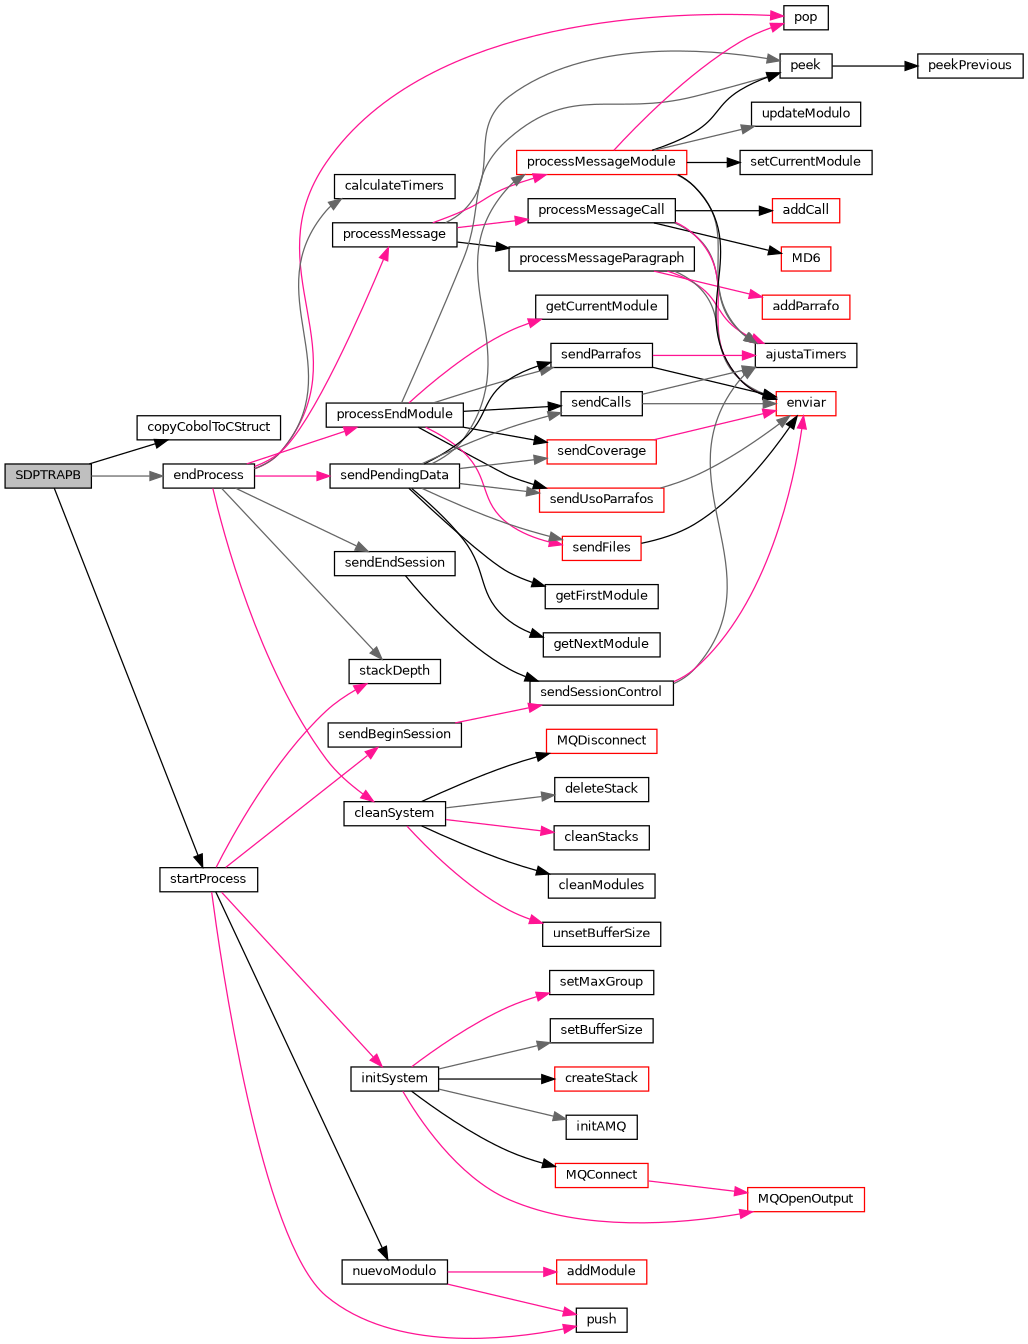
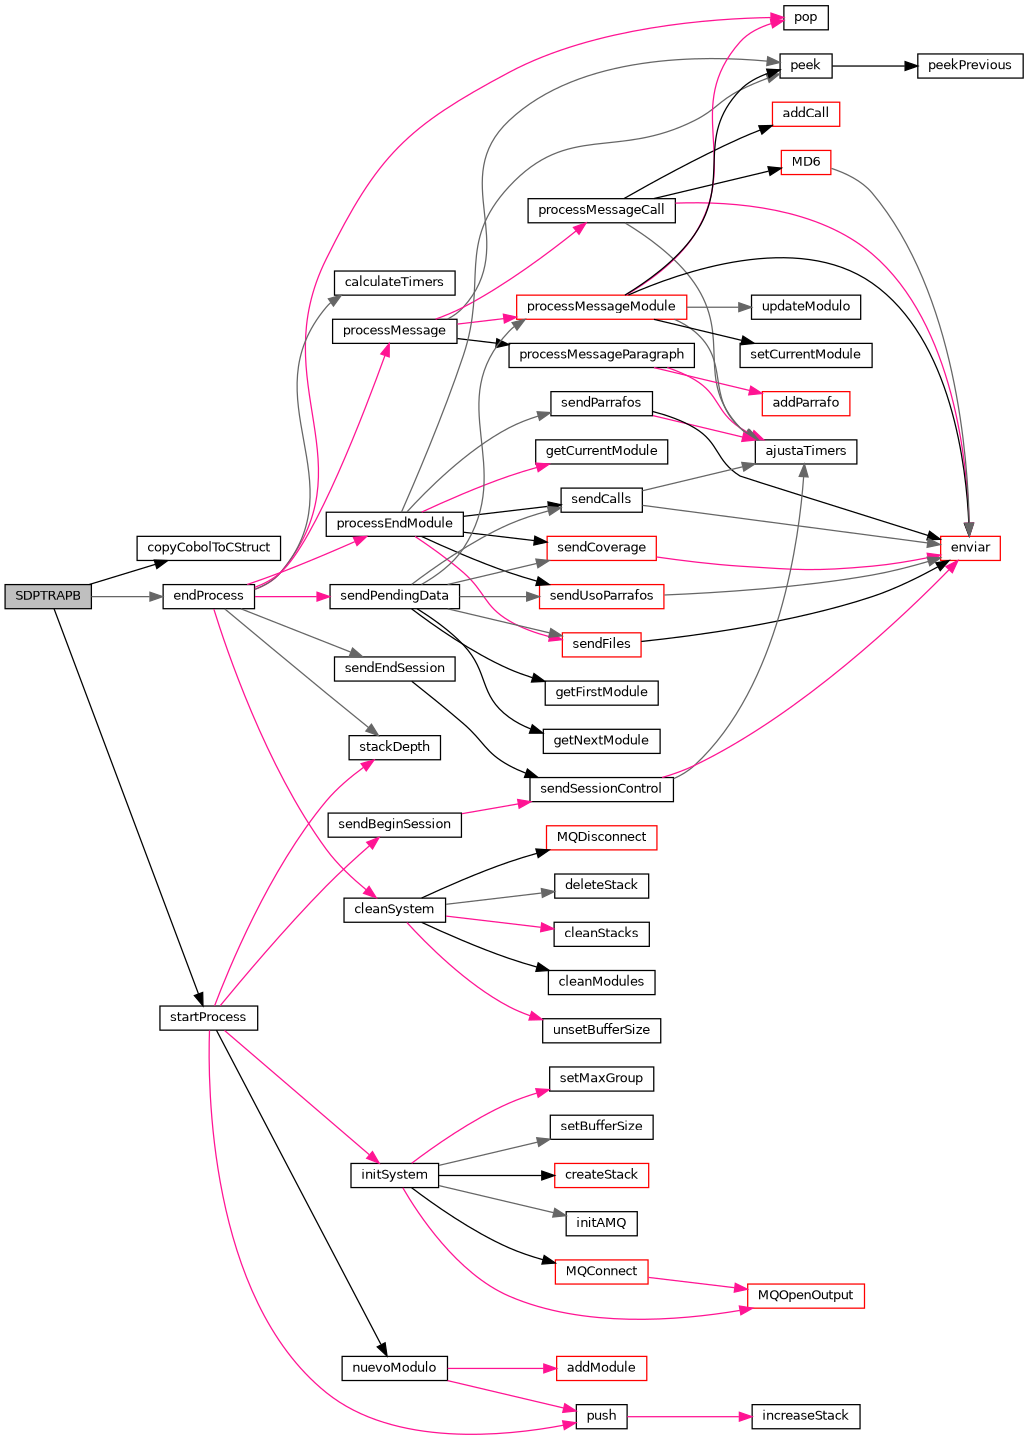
edge "processMessageParagraph" -> "enviar": now "MD6" -> "enviar"
edge "sendPendingData" -> "sendParrafos": removed
node "increaseStack": added
